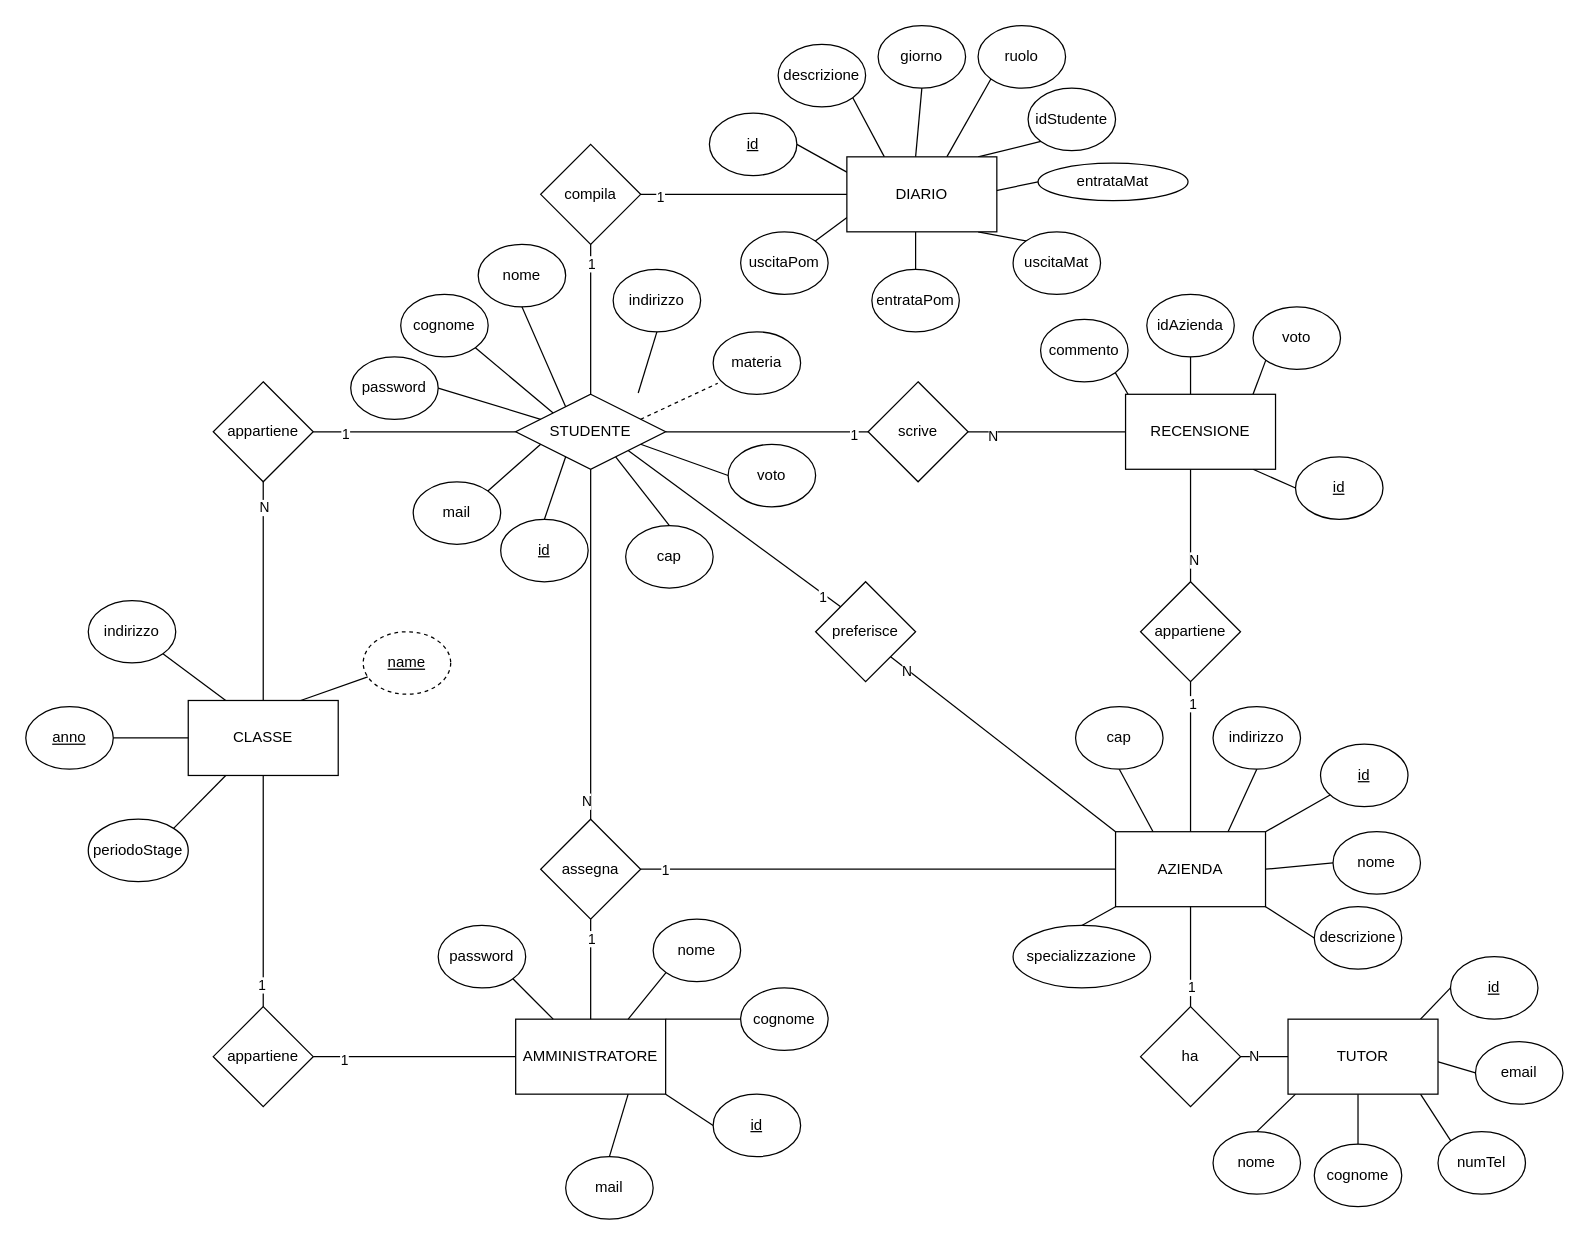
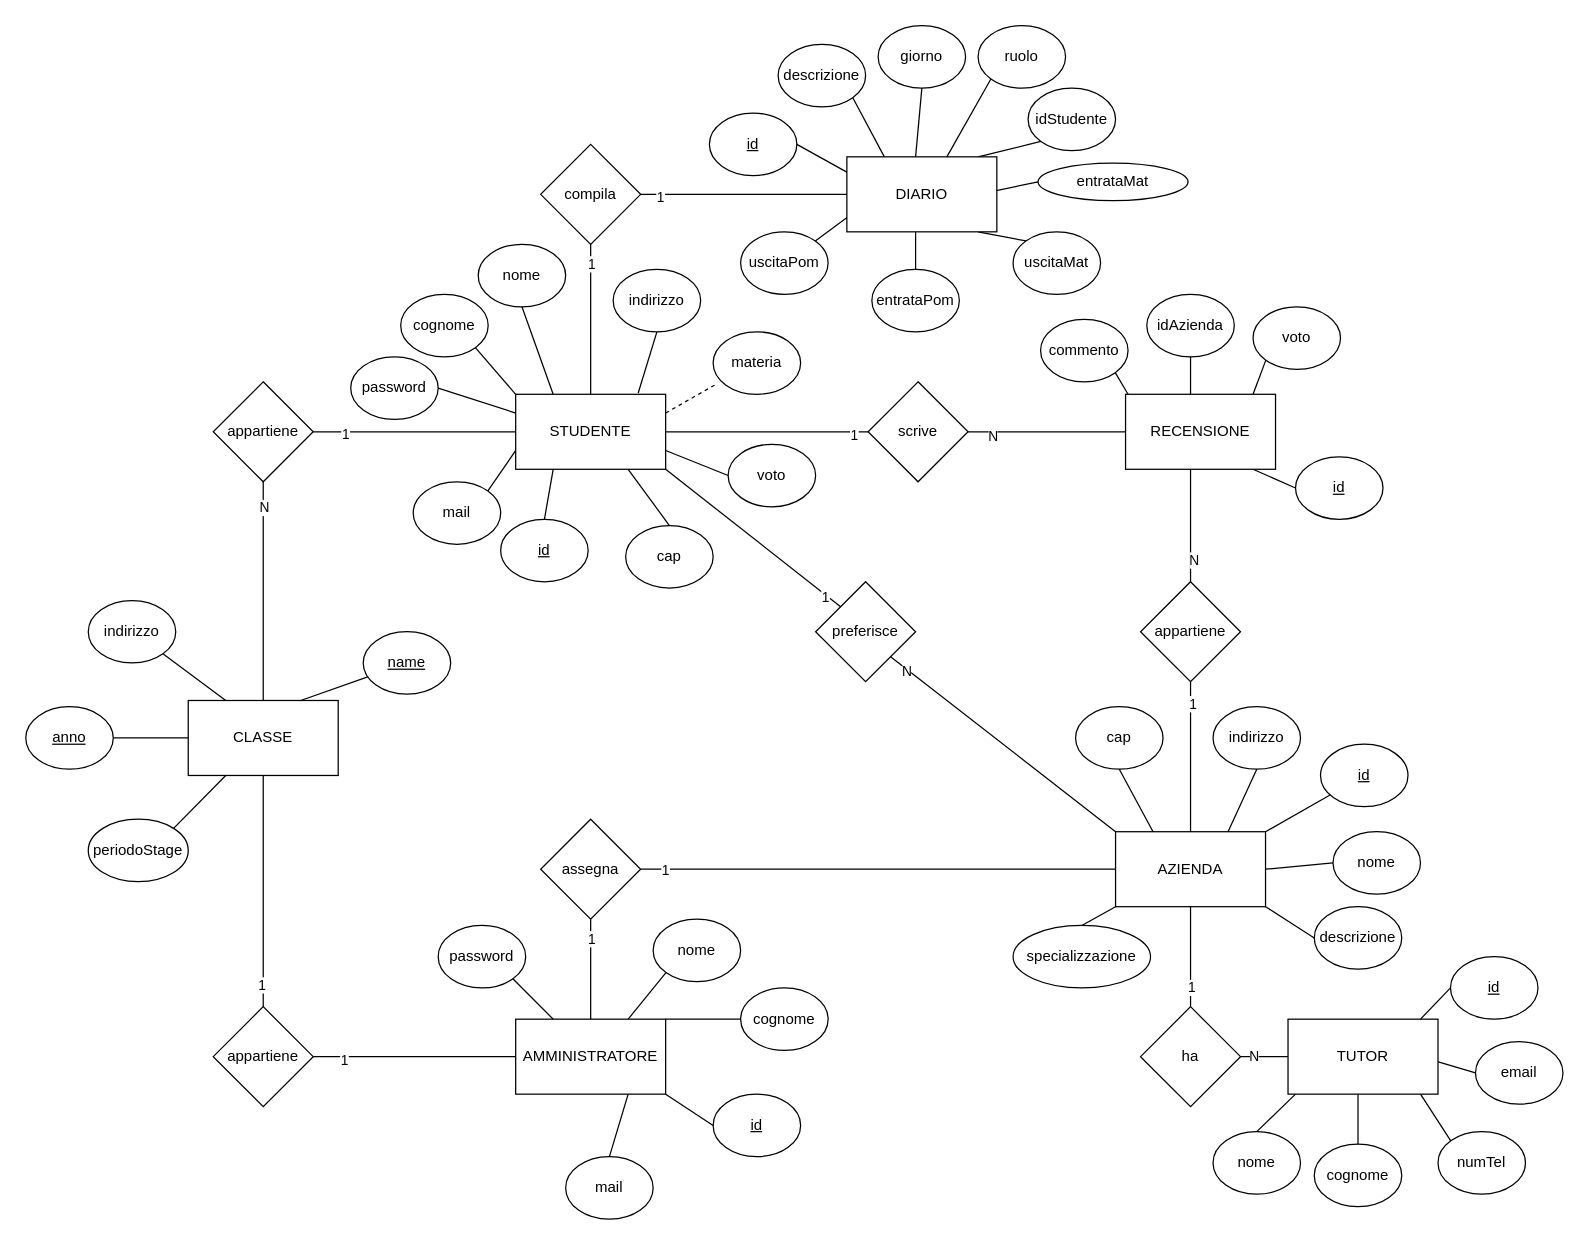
node "STUDENTE": shape diamond -> rectangle
edge "STUDENTE" -- "assegna": removed, label "N"
node "name": style dashed -> solid
